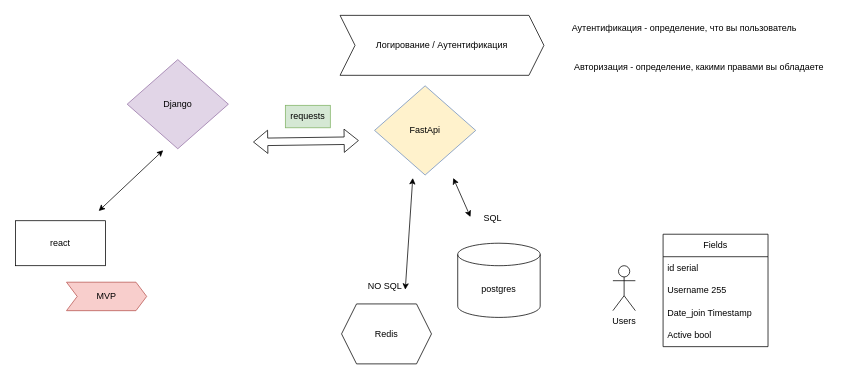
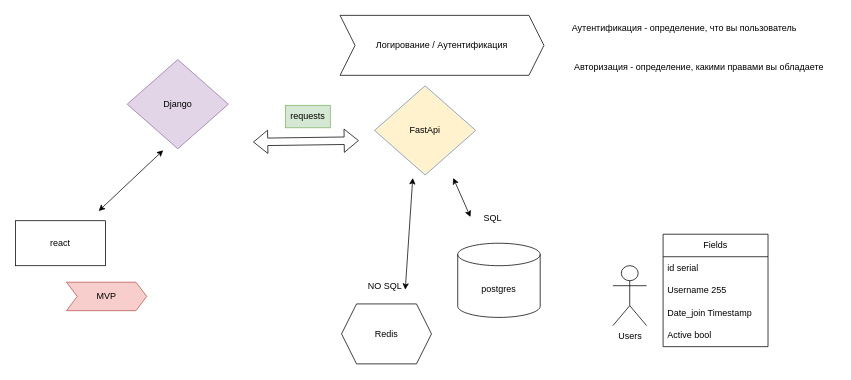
node "Users": size 23x45 -> 34x60
